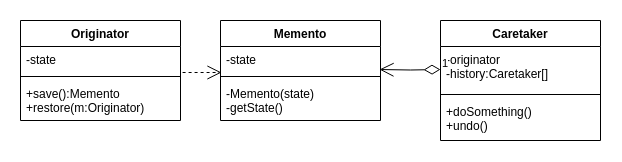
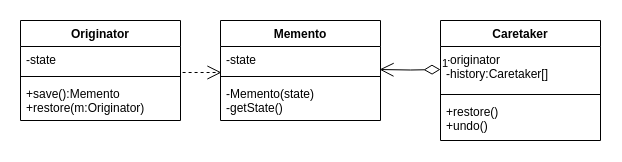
node "+doSomething() +undo()": label "+doSomething() +undo()" -> "+restore() +undo()"
